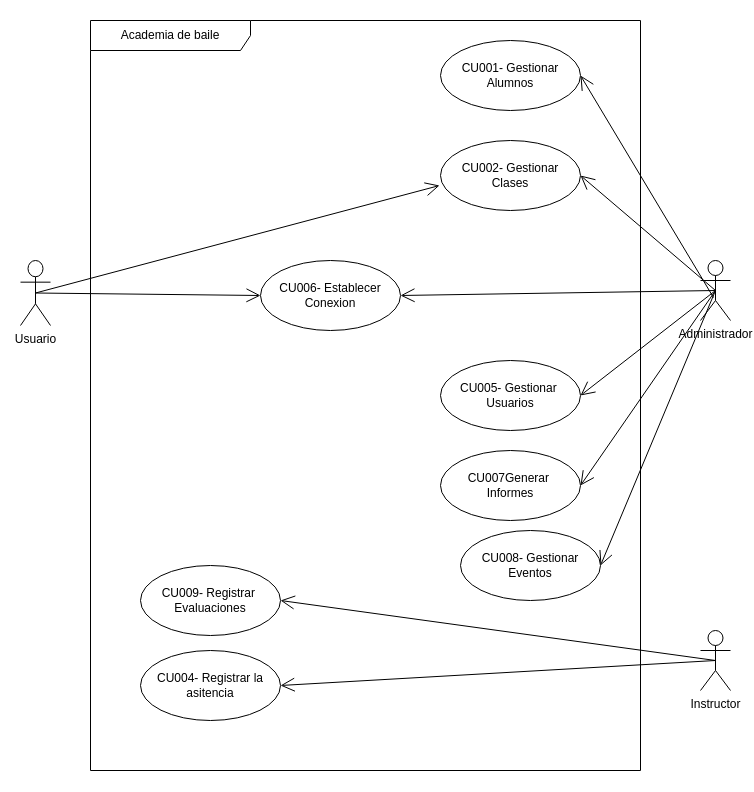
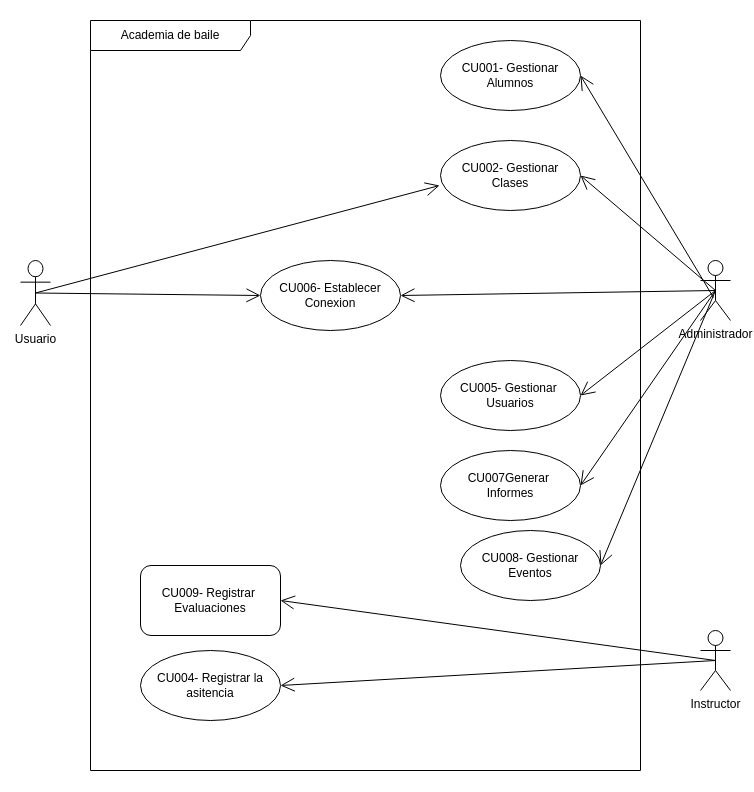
node "CU009- Registrar Evaluaciones": shape ellipse -> rounded rectangle
